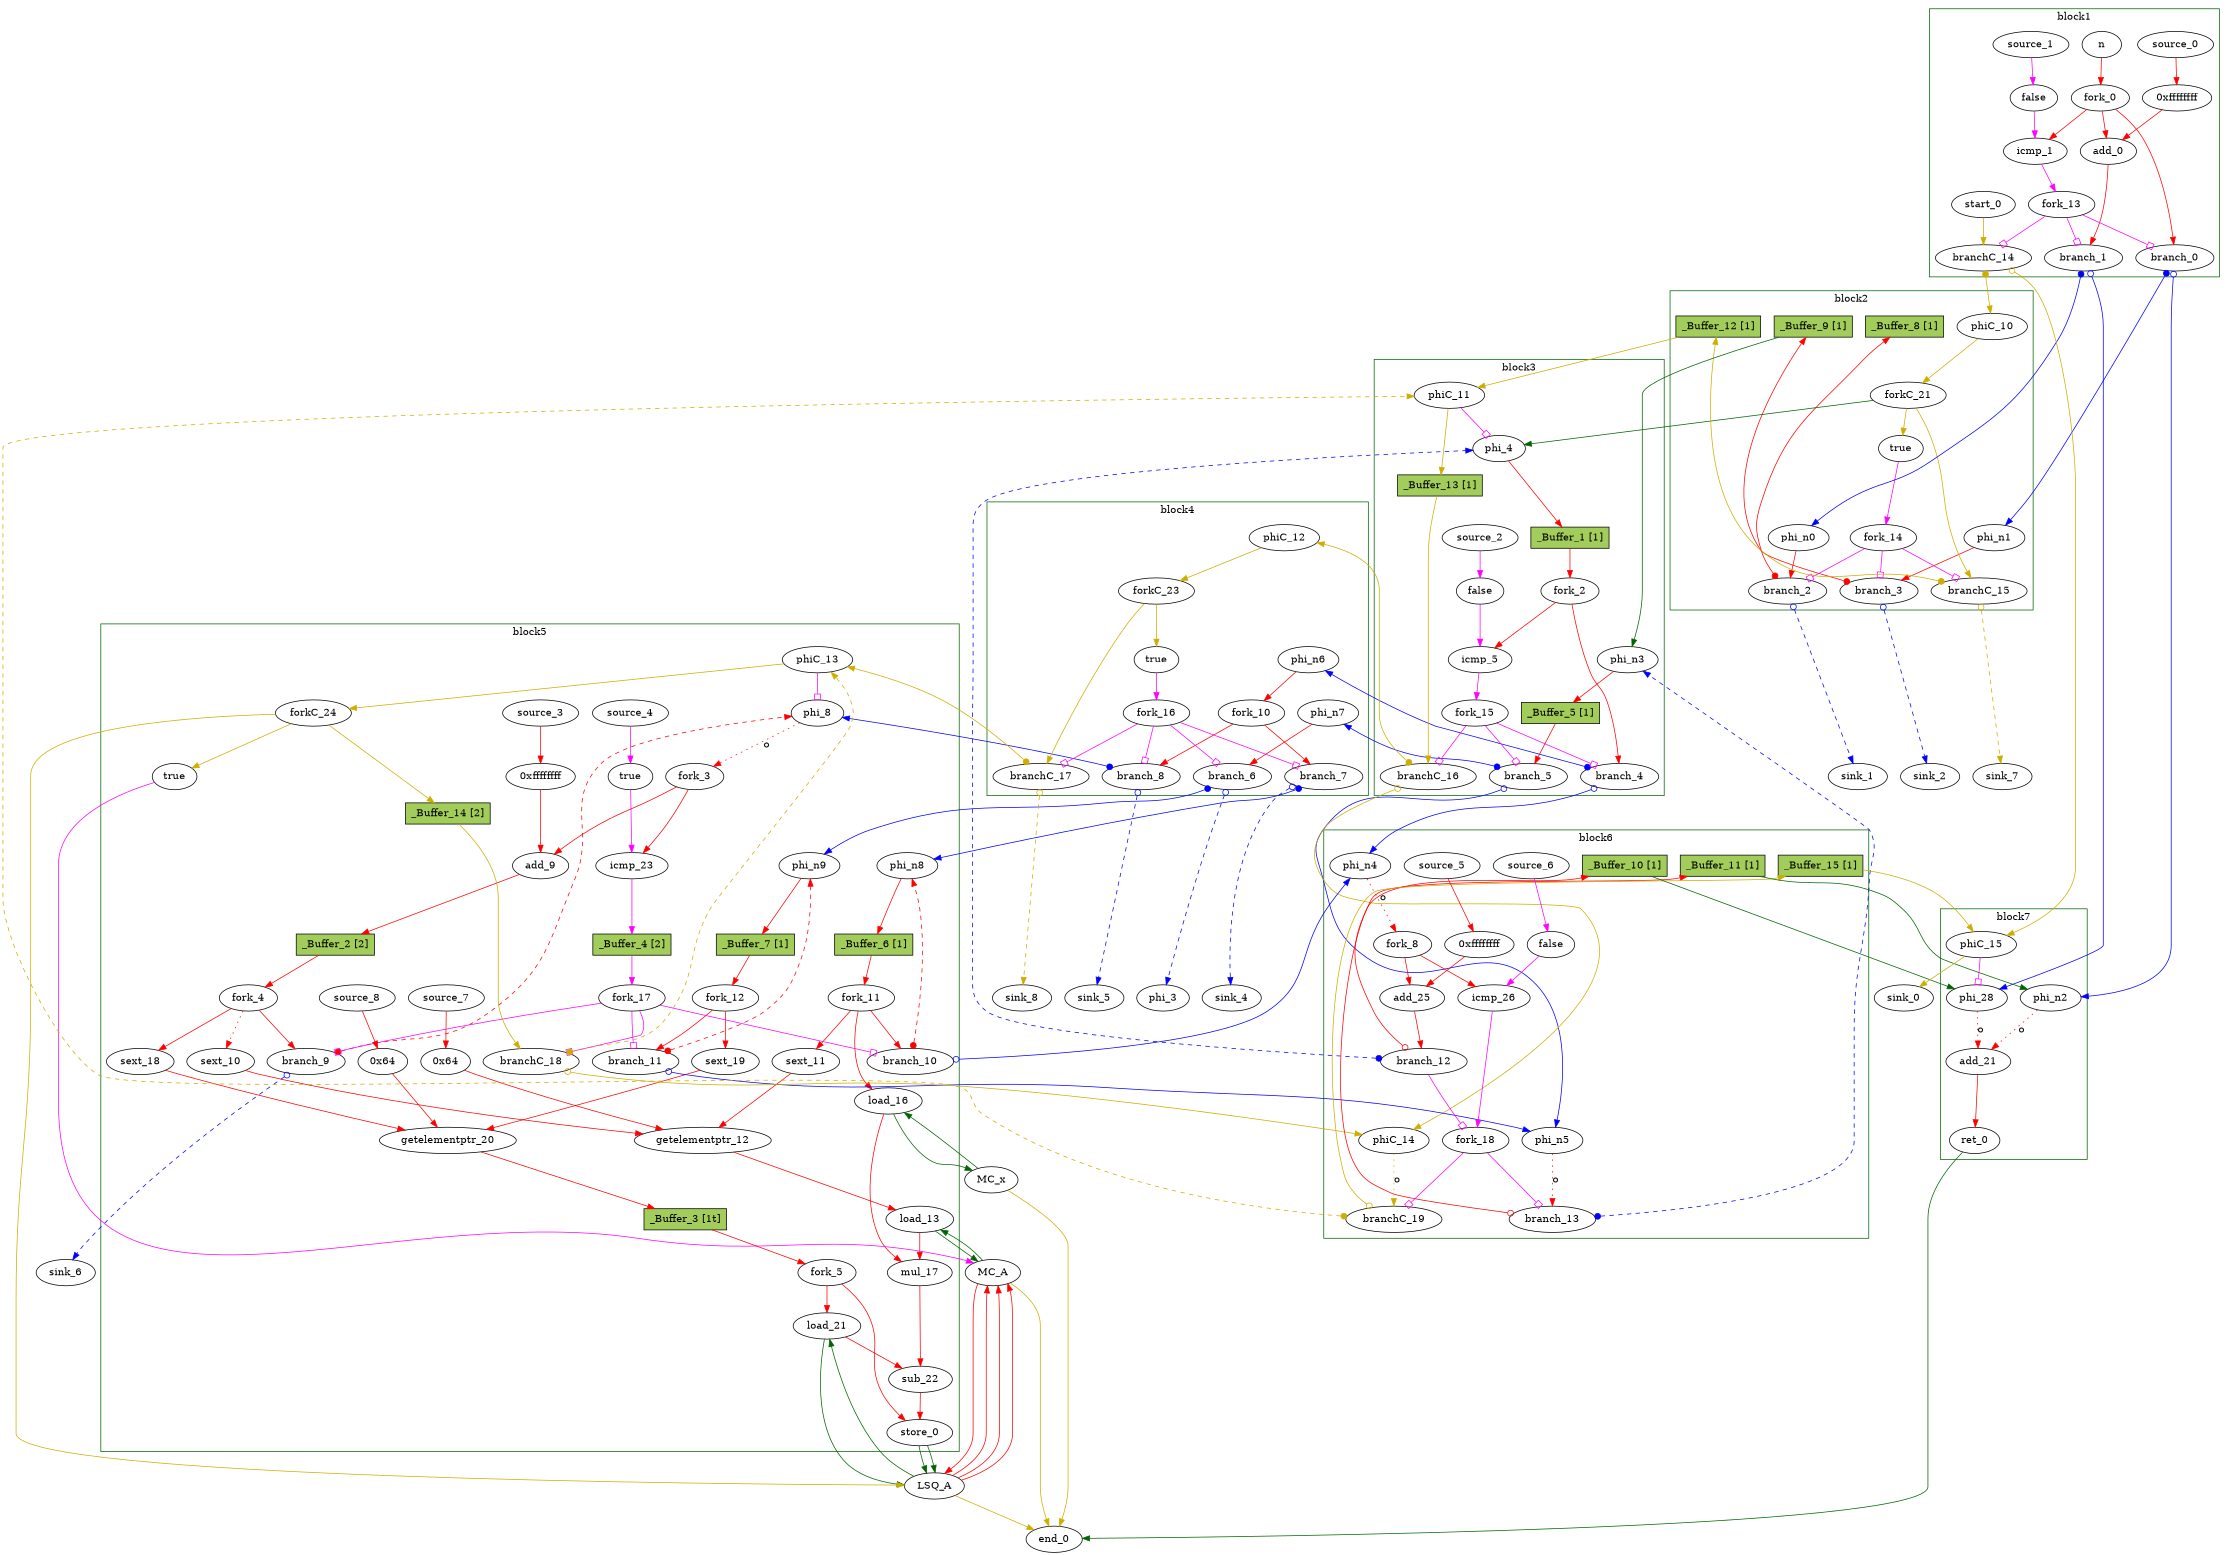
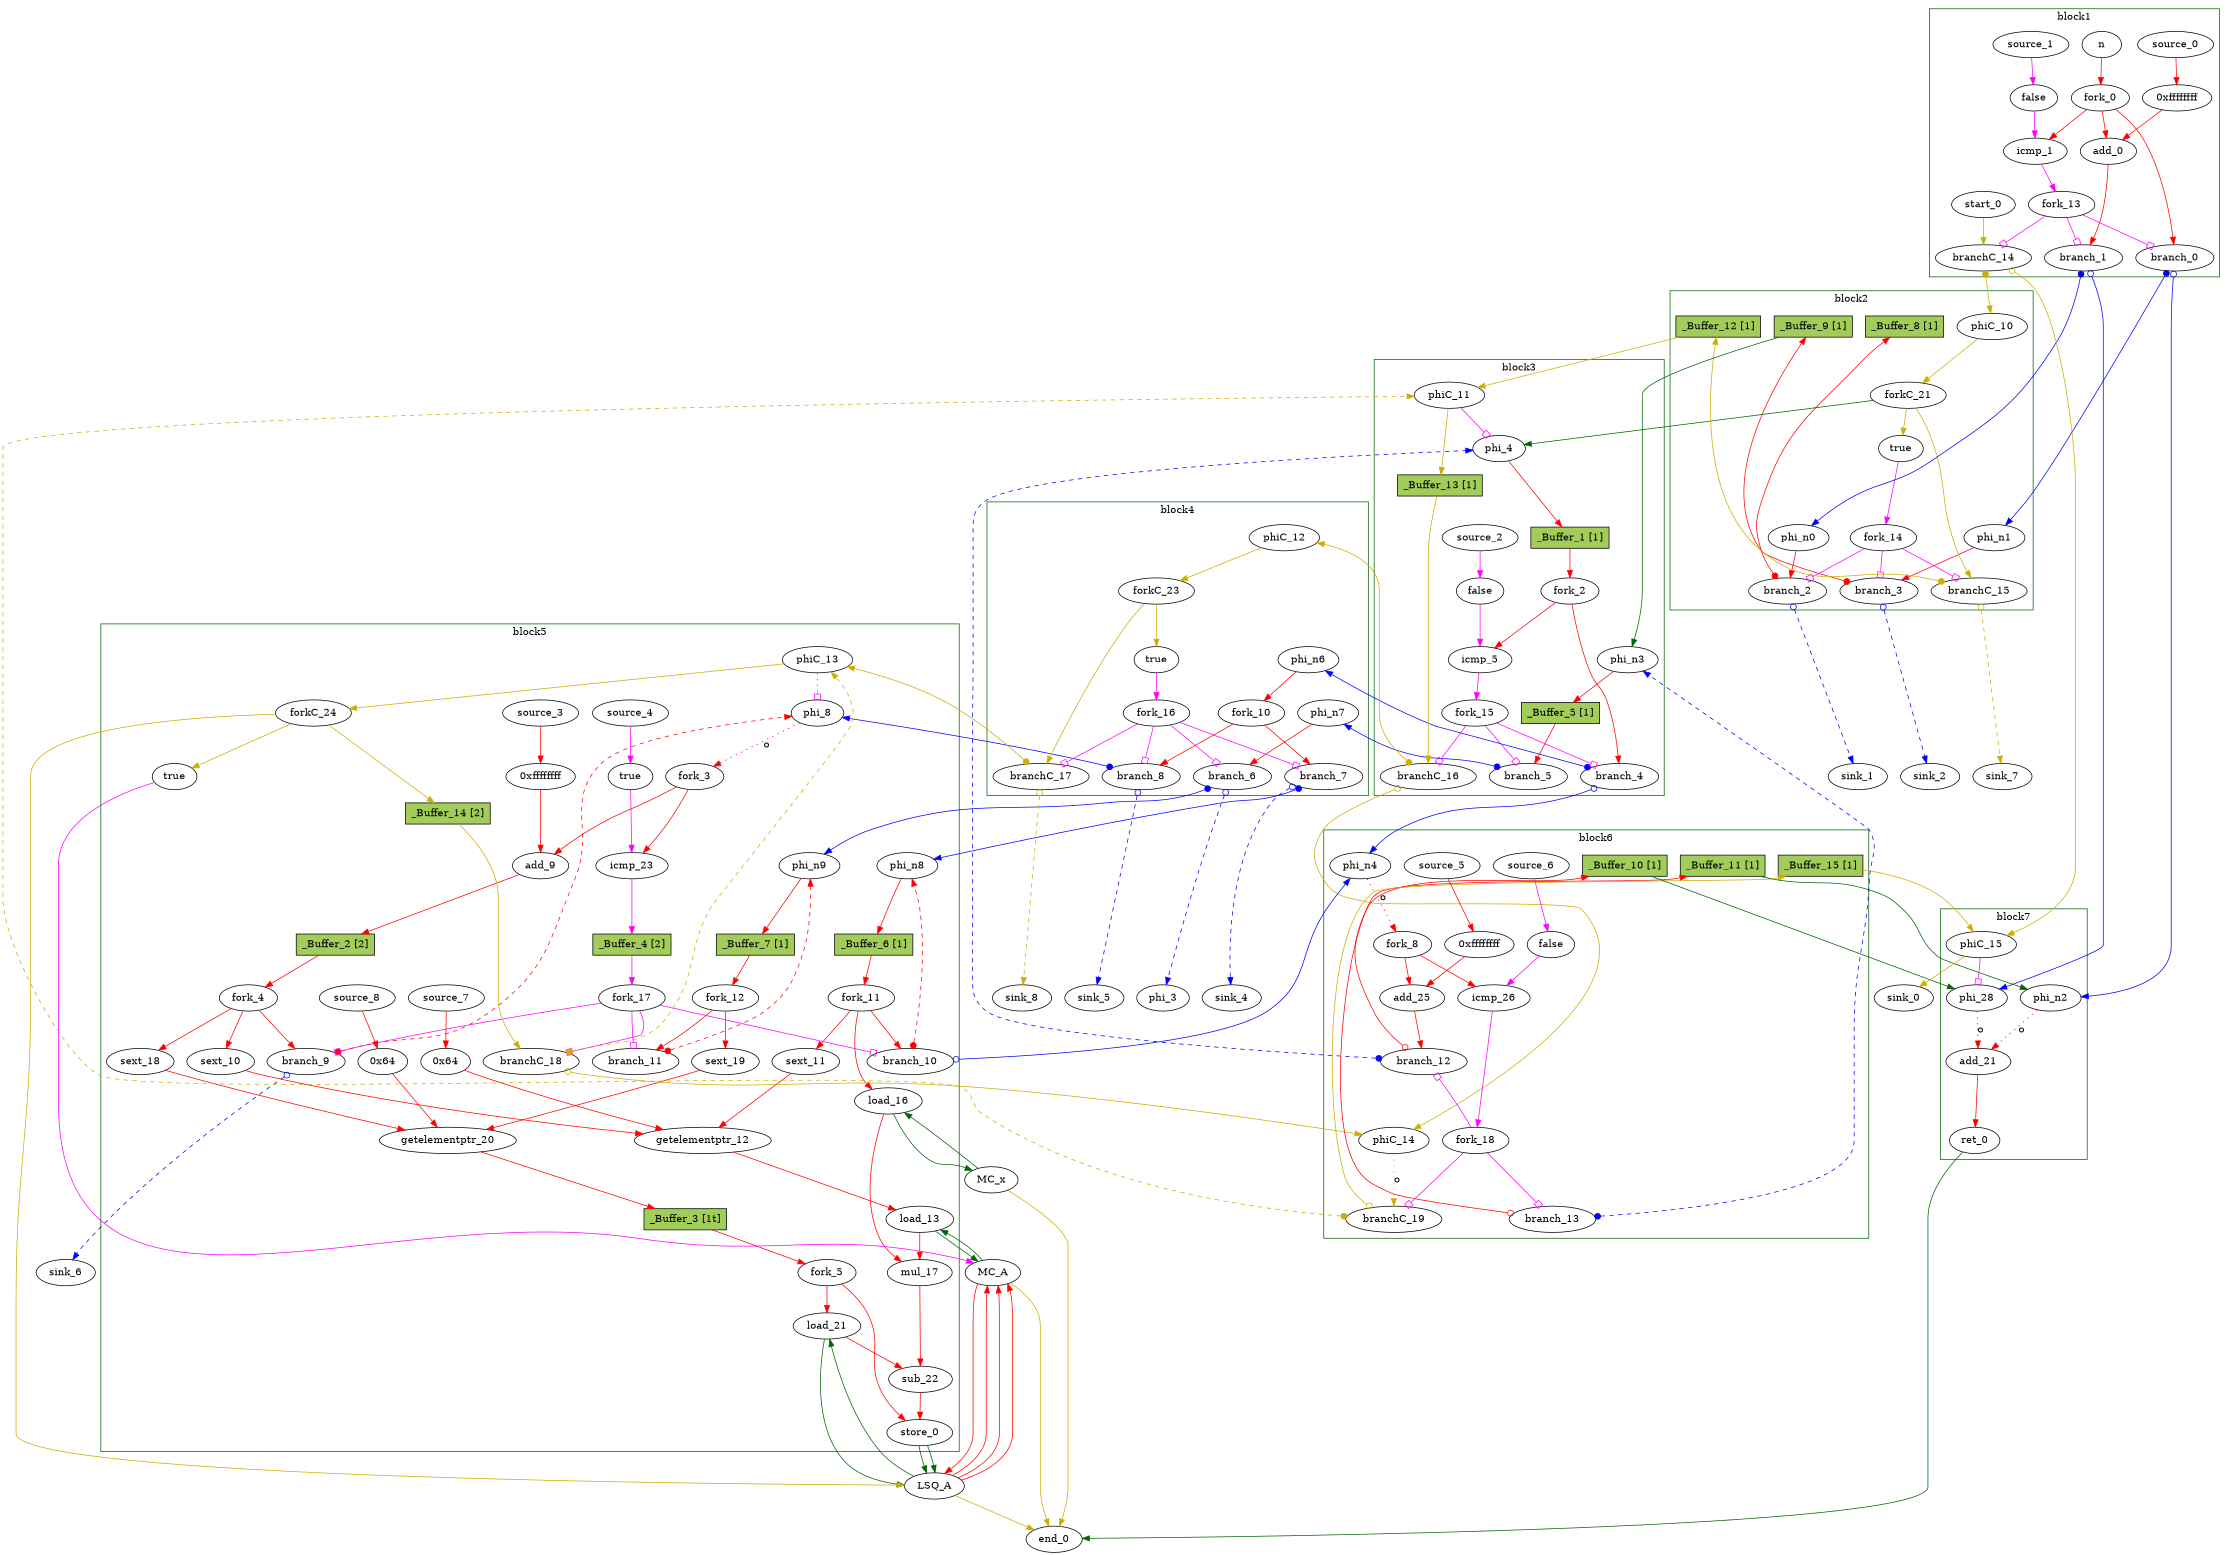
edge "phiC_13" -> "phi_8": style solid -> dotted
edge "fork_4" -> "sext_10": style dotted -> solid
edge "branch_12" -> "fork_18": reversed
node "phi_n5": removed
